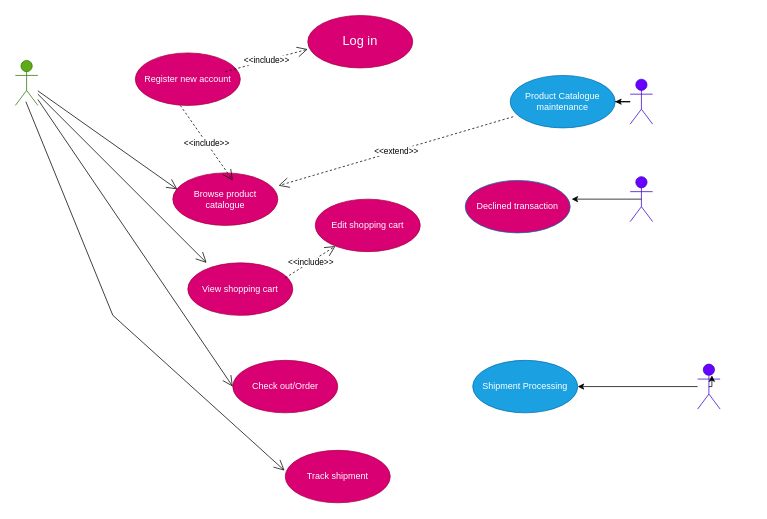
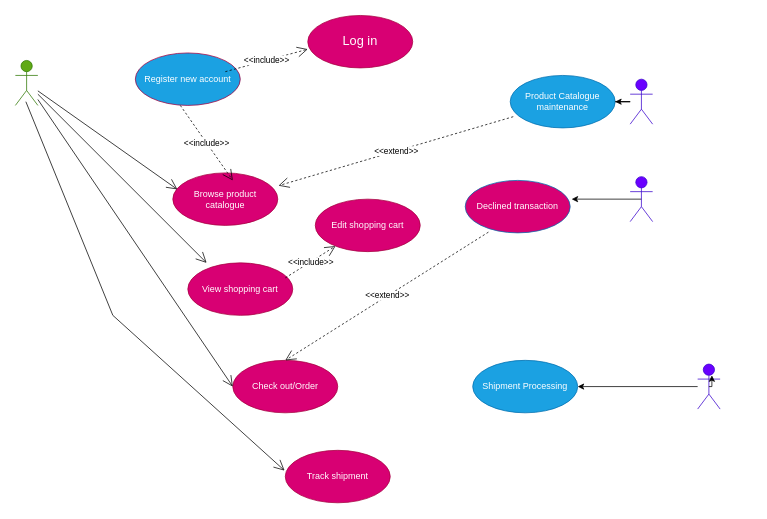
node "Register new account": fillcolor #d80073 -> #1ba1e2
edge "Declined transaction" -> "Check out/Order": added, label "<<extend>>"
